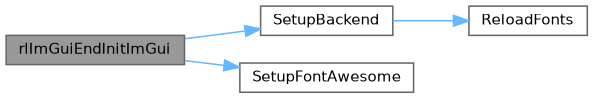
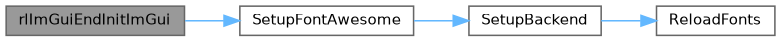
edge "rlImGuiEndInitImGui" -> "SetupBackend": now "SetupFontAwesome" -> "SetupBackend"
